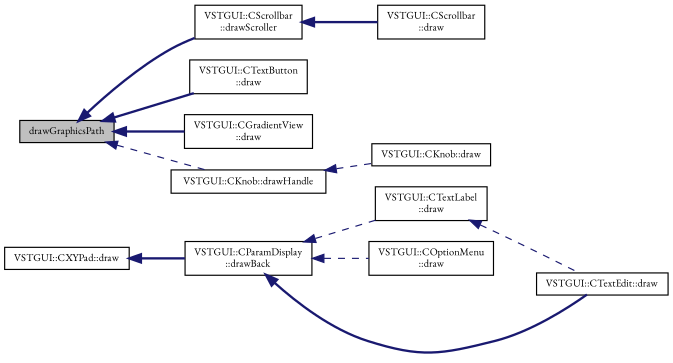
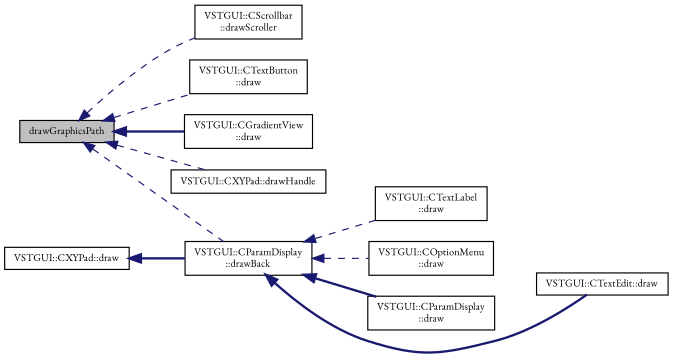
node "VSTGUI::CScrollbar ::draw": removed
edge "VSTGUI::CScrollbar ::drawScroller" -> "drawGraphicsPath": style bold -> dashed
edge "VSTGUI::CTextButton ::draw" -> "drawGraphicsPath": style bold -> dashed
node "VSTGUI::CKnob::draw": removed
node "VSTGUI::CKnob::drawHandle": label "VSTGUI::CKnob::drawHandle" -> "VSTGUI::CXYPad::drawHandle"
edge "VSTGUI::CParamDisplay ::drawBack" -> "drawGraphicsPath": added
edge "VSTGUI::CTextEdit::draw" -> "VSTGUI::CTextLabel ::draw": removed
node "VSTGUI::CParamDisplay ::draw": added
